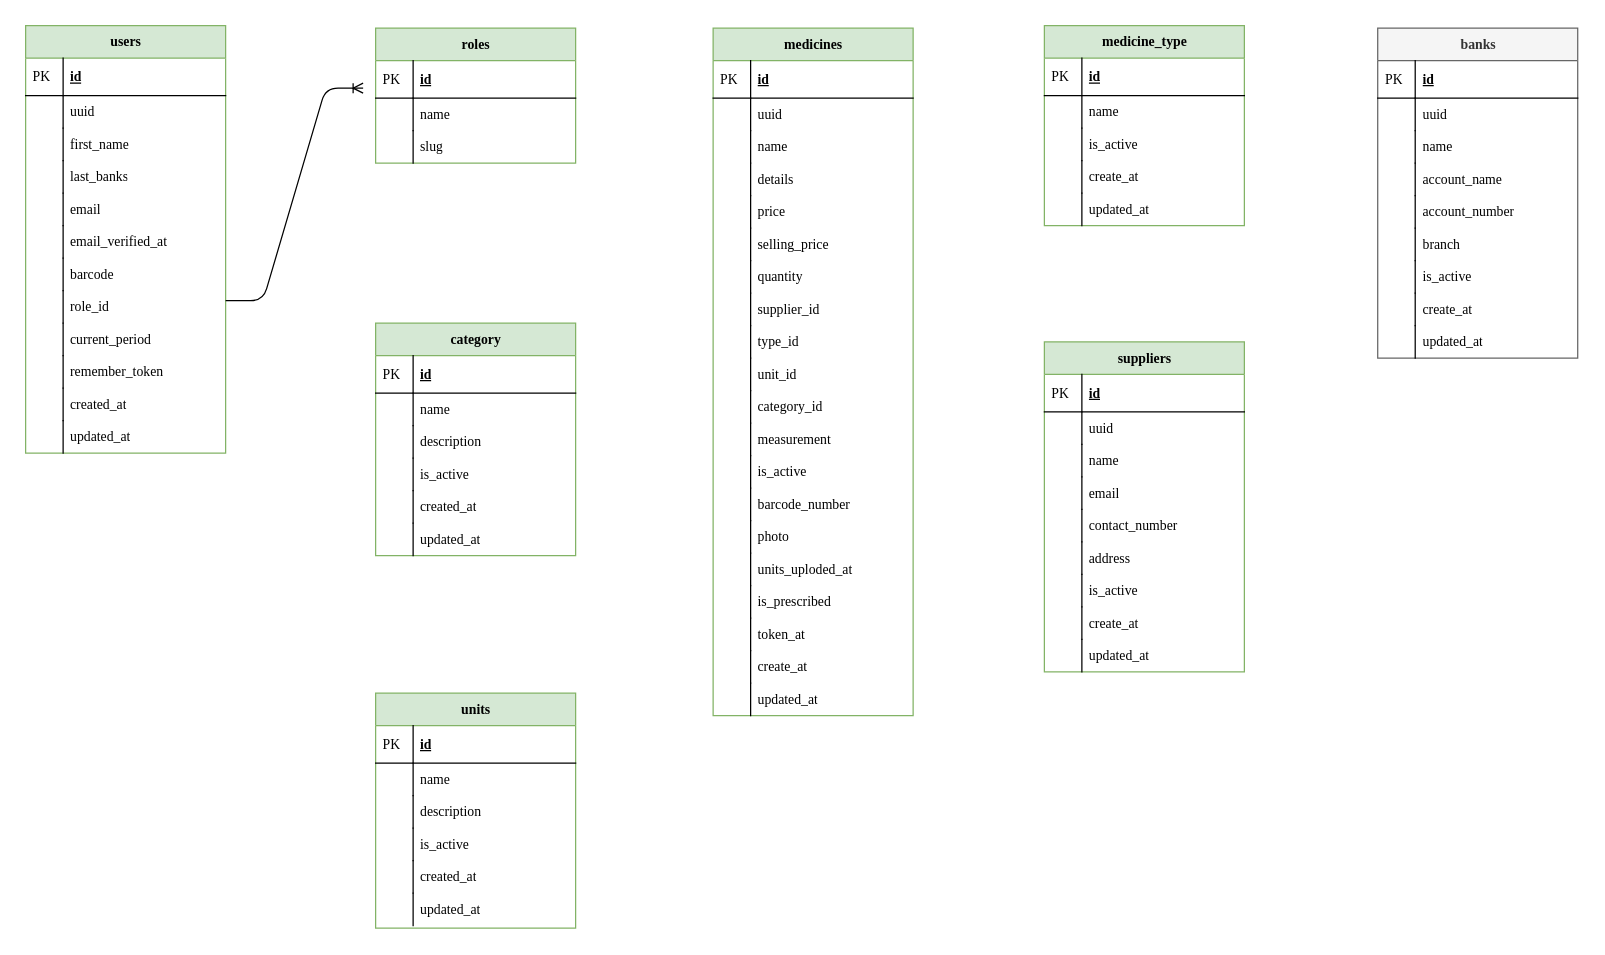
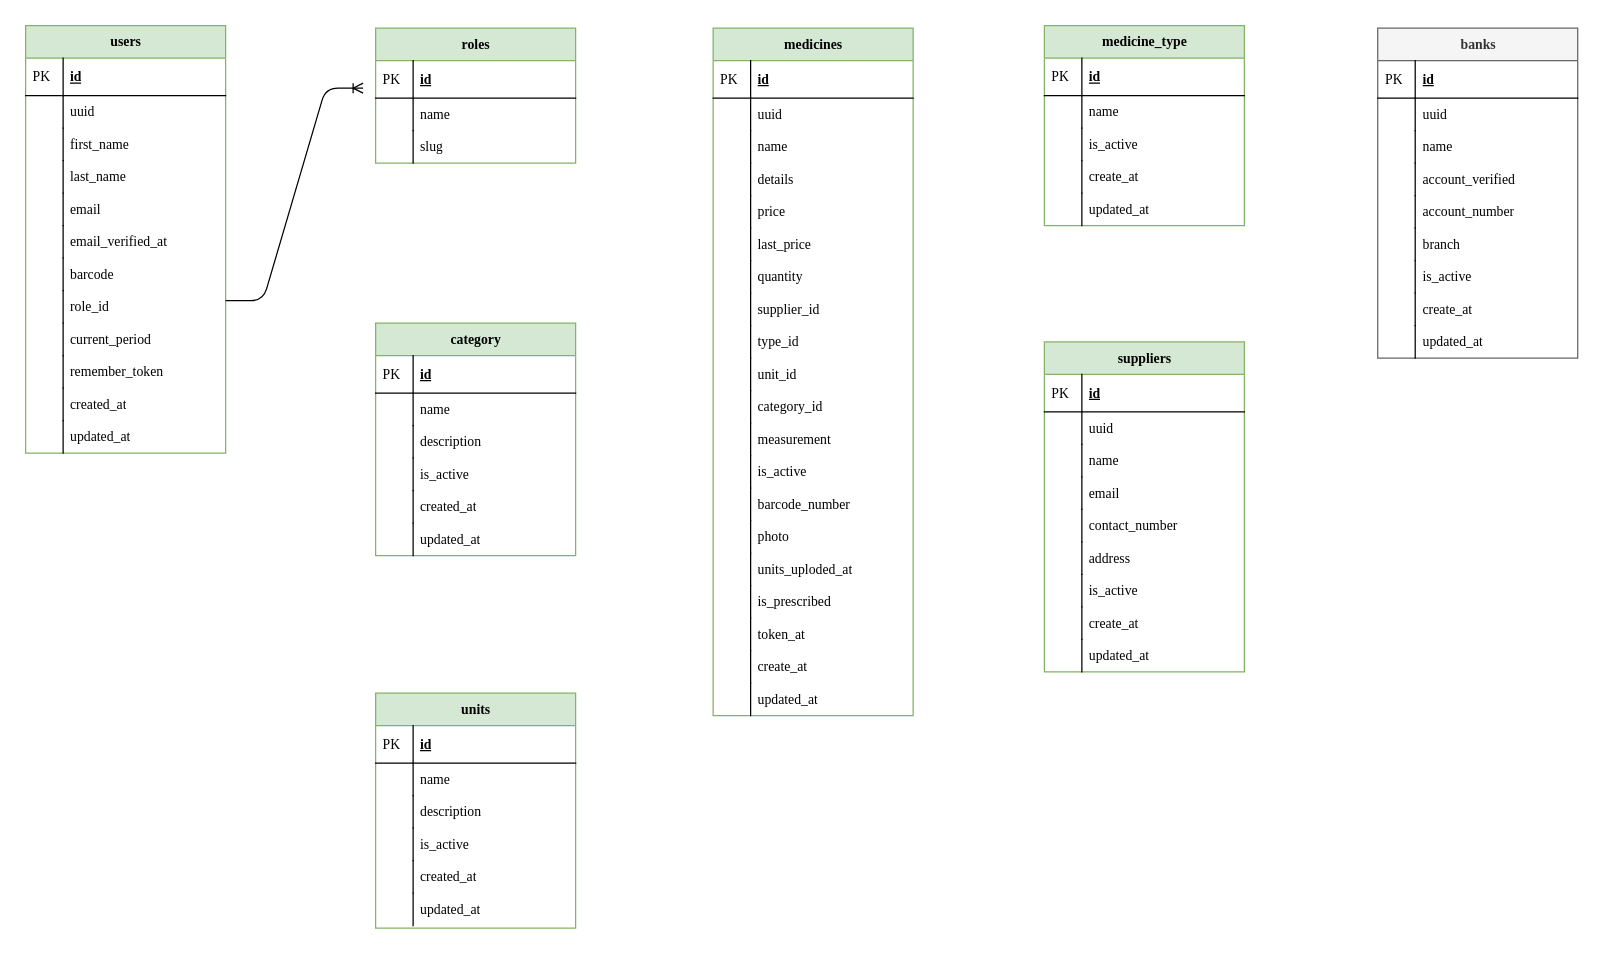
node "last_banks": label "last_banks" -> "last_name"
node "account_name": label "account_name" -> "account_verified"
node "selling_price": label "selling_price" -> "last_price"
